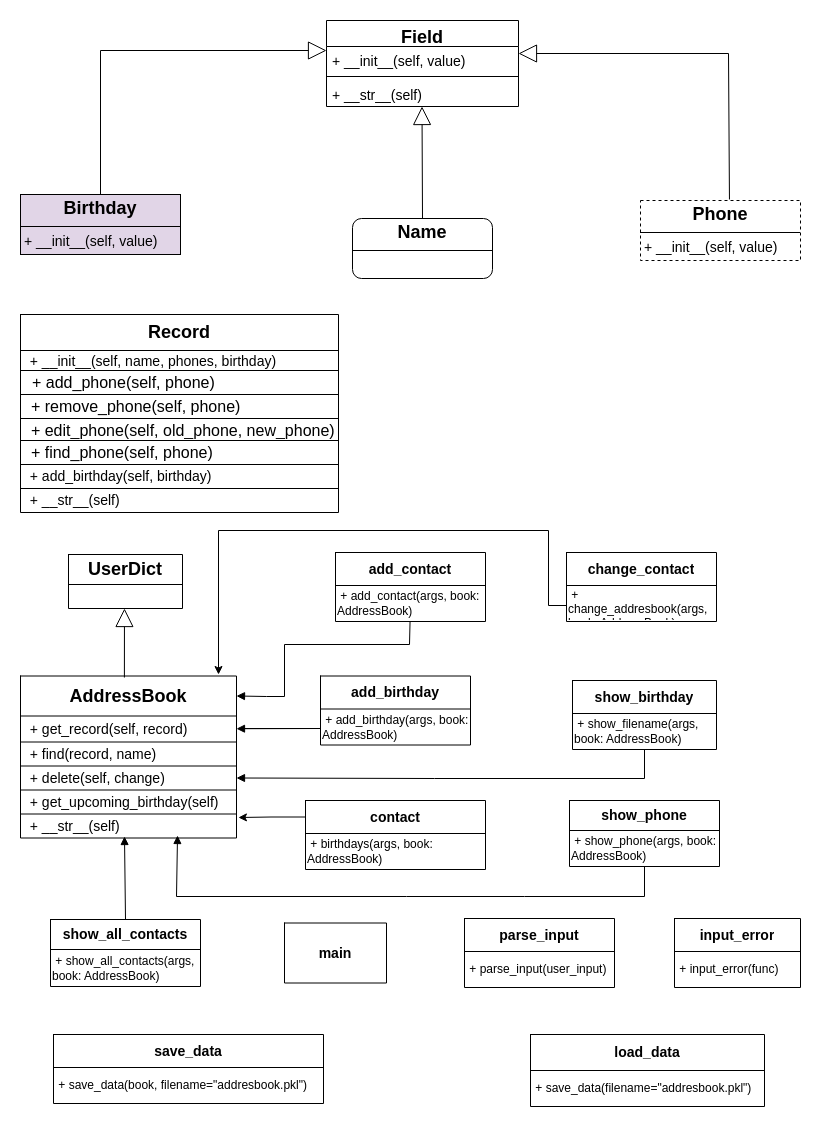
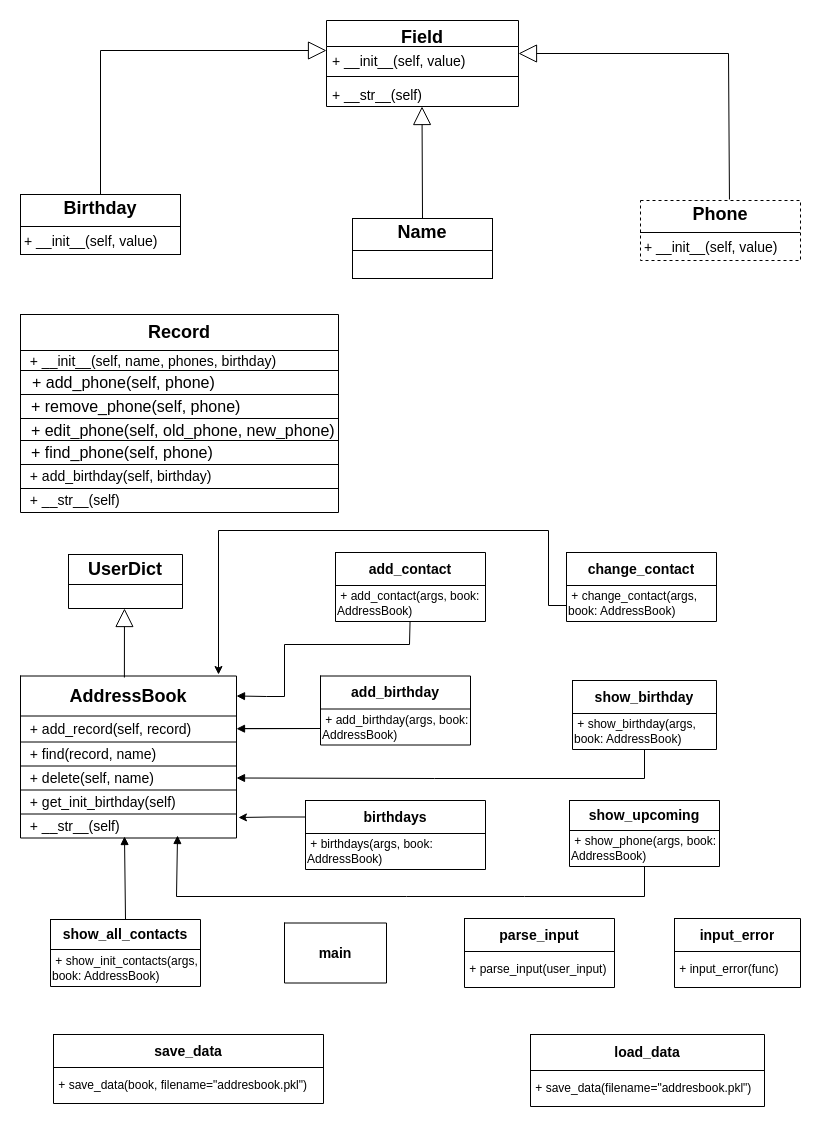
node "Birthday + __init__(self, value)": fillcolor #e1d5e7 -> #ffffff
node "Name": shape rounded rectangle -> rectangle
node "+ change_addresbook(args, book: AddressBook)": label "+ change_addresbook(args, book: AddressBook)" -> "+ change_contact(args, book: AddressBook)"
node "+ get_record(self, record)": label "+ get_record(self, record)" -> "+ add_record(self, record)"
node "+ show_filename(args, book: AddressBook)": label "+ show_filename(args, book: AddressBook)" -> "+ show_birthday(args, book: AddressBook)"
node "+ delete(self, change)": label "+ delete(self, change)" -> "+ delete(self, name)"
node "+ get_upcoming_birthday(self)": label "+ get_upcoming_birthday(self)" -> "+ get_init_birthday(self)"
node "show_phone": label "show_phone" -> "show_upcoming"
node "contact": label "contact" -> "birthdays"
node "+ show_all_contacts(args, book: AddressBook)": label "+ show_all_contacts(args, book: AddressBook)" -> "+ show_init_contacts(args, book: AddressBook)"
